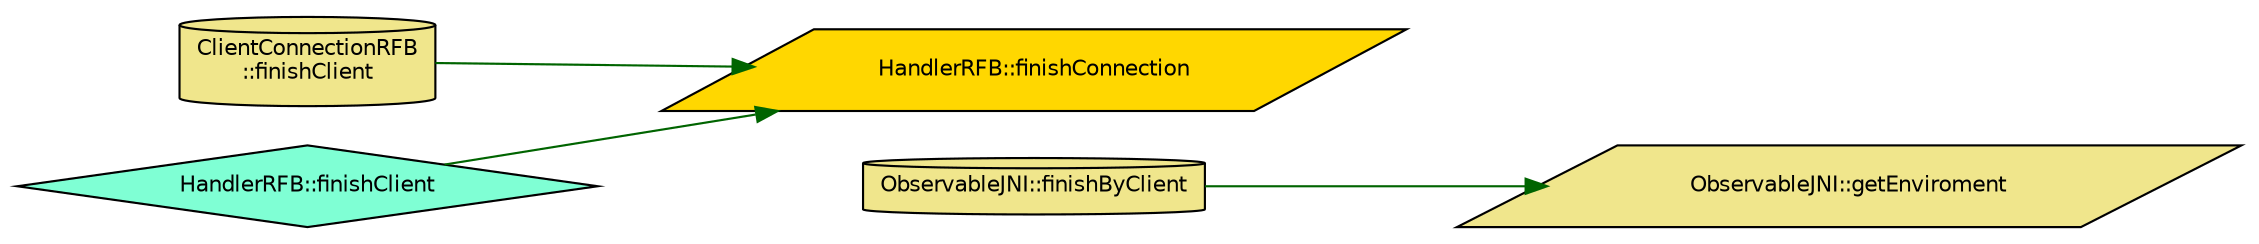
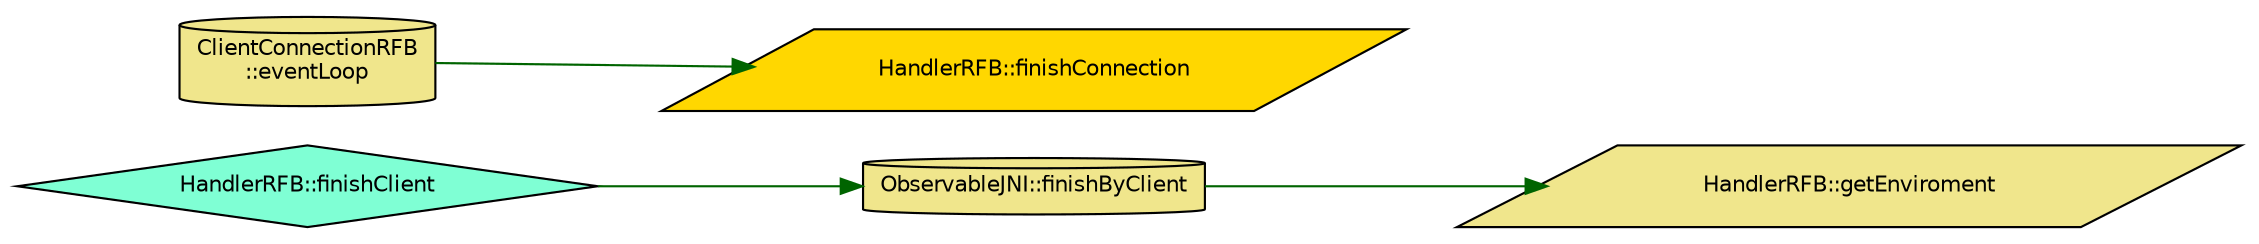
node "ClientConnectionRFB ::finishClient": label "ClientConnectionRFB ::finishClient" -> "ClientConnectionRFB ::eventLoop"
edge "HandlerRFB::finishClient" -> "HandlerRFB::finishConnection": now "HandlerRFB::finishClient" -> "ObservableJNI::finishByClient"
node "ObservableJNI::getEnviroment": label "ObservableJNI::getEnviroment" -> "HandlerRFB::getEnviroment"
